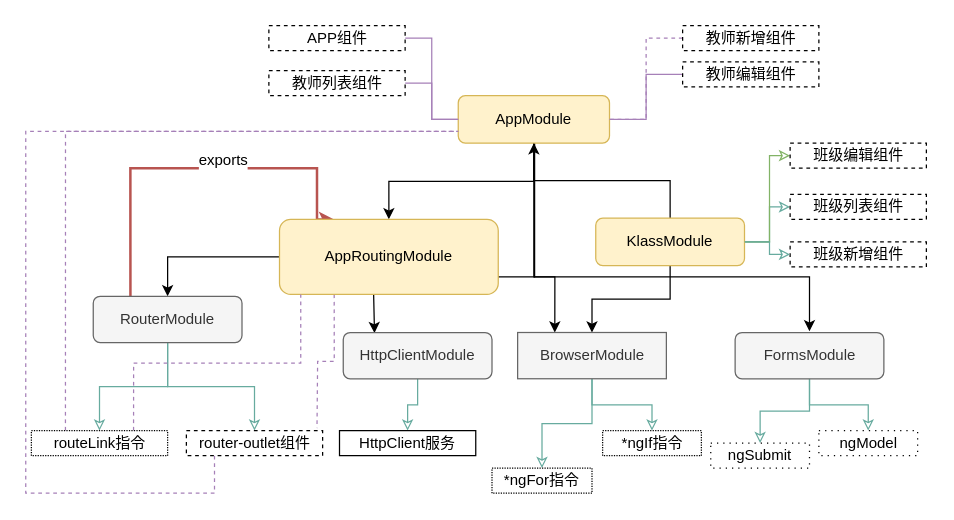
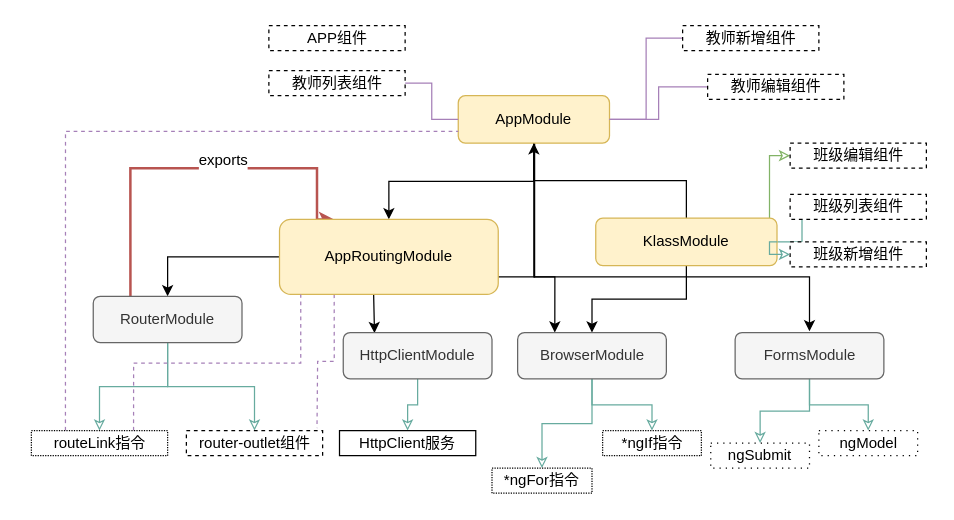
edge "教师新增组件" -- "AppModule": style dashed -> solid
edge "APP组件" -- "AppModule": removed
node "教师编辑组件": moved (751, 74) -> (776, 87)
node "KlassModule": size 149x48 -> 181x48
node "BrowserModule": shape rectangle -> rounded rectangle
edge "AppModule" -- "router-outlet组件": removed
